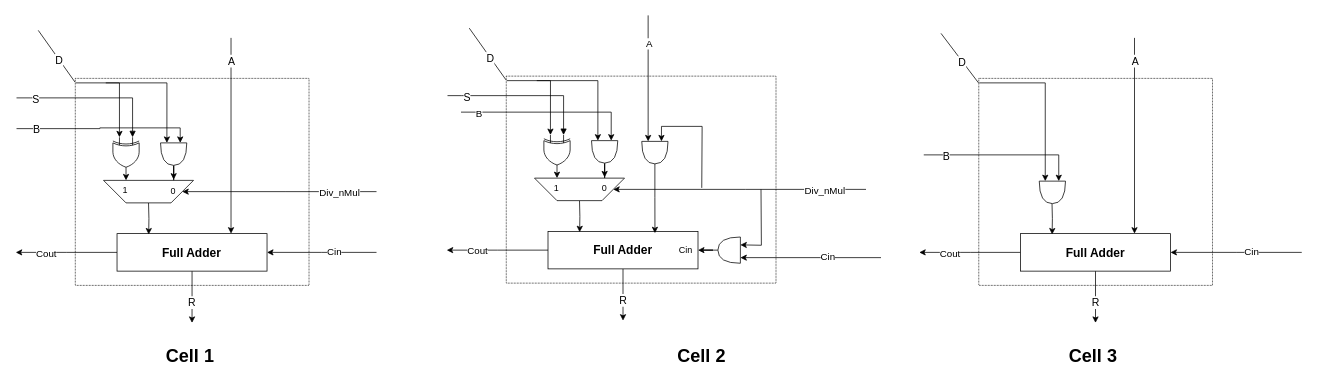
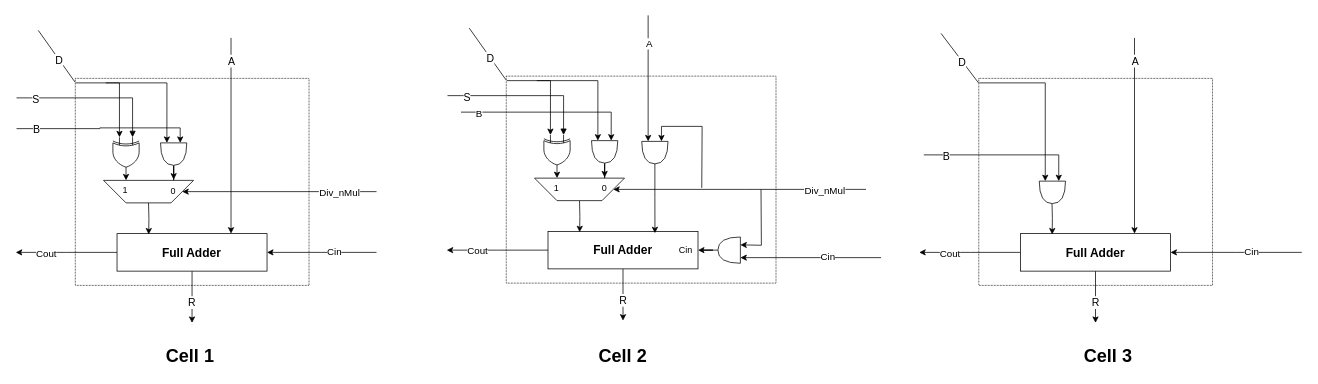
node "Cell 2": moved (702, 357) -> (623, 357)
node "Cell 3": moved (1093, 357) -> (1108, 357)
